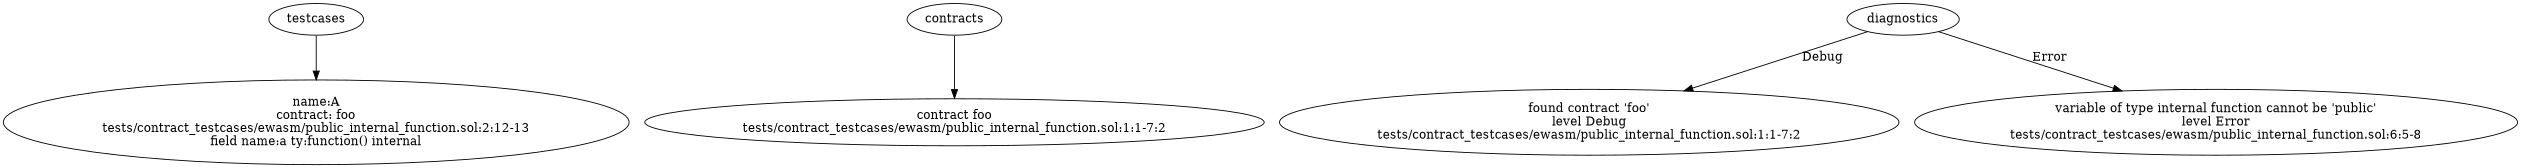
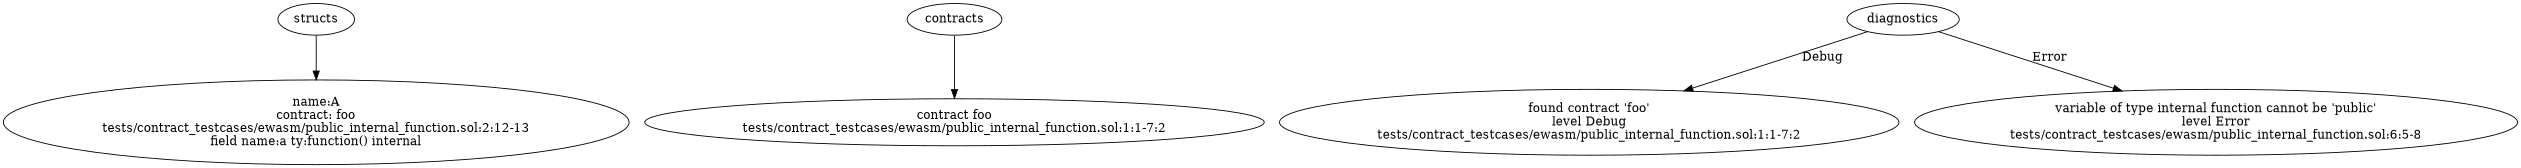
node "testcases": label "testcases" -> "structs"
